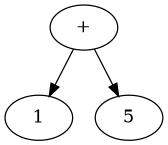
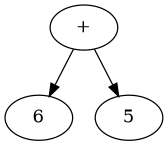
node "1": label "1" -> "6"
